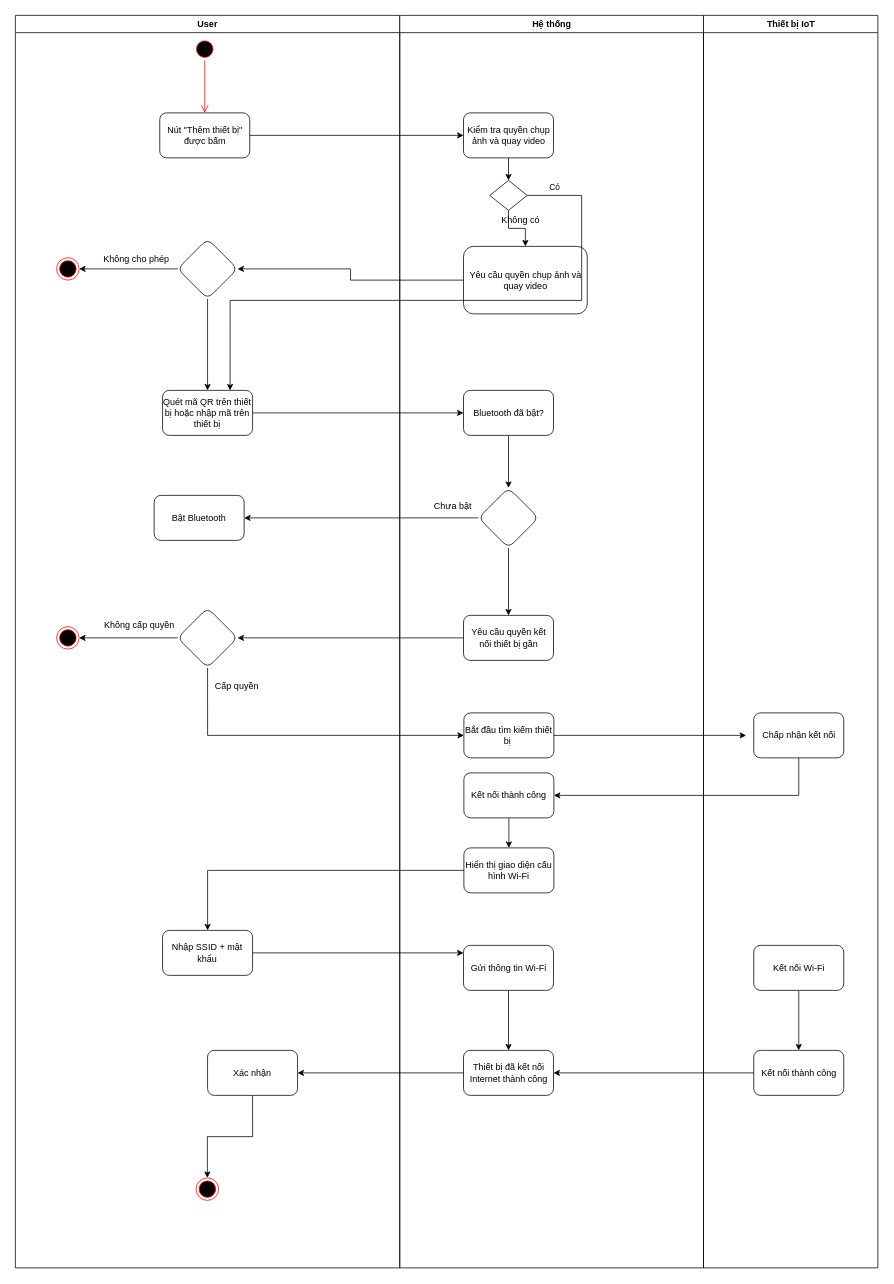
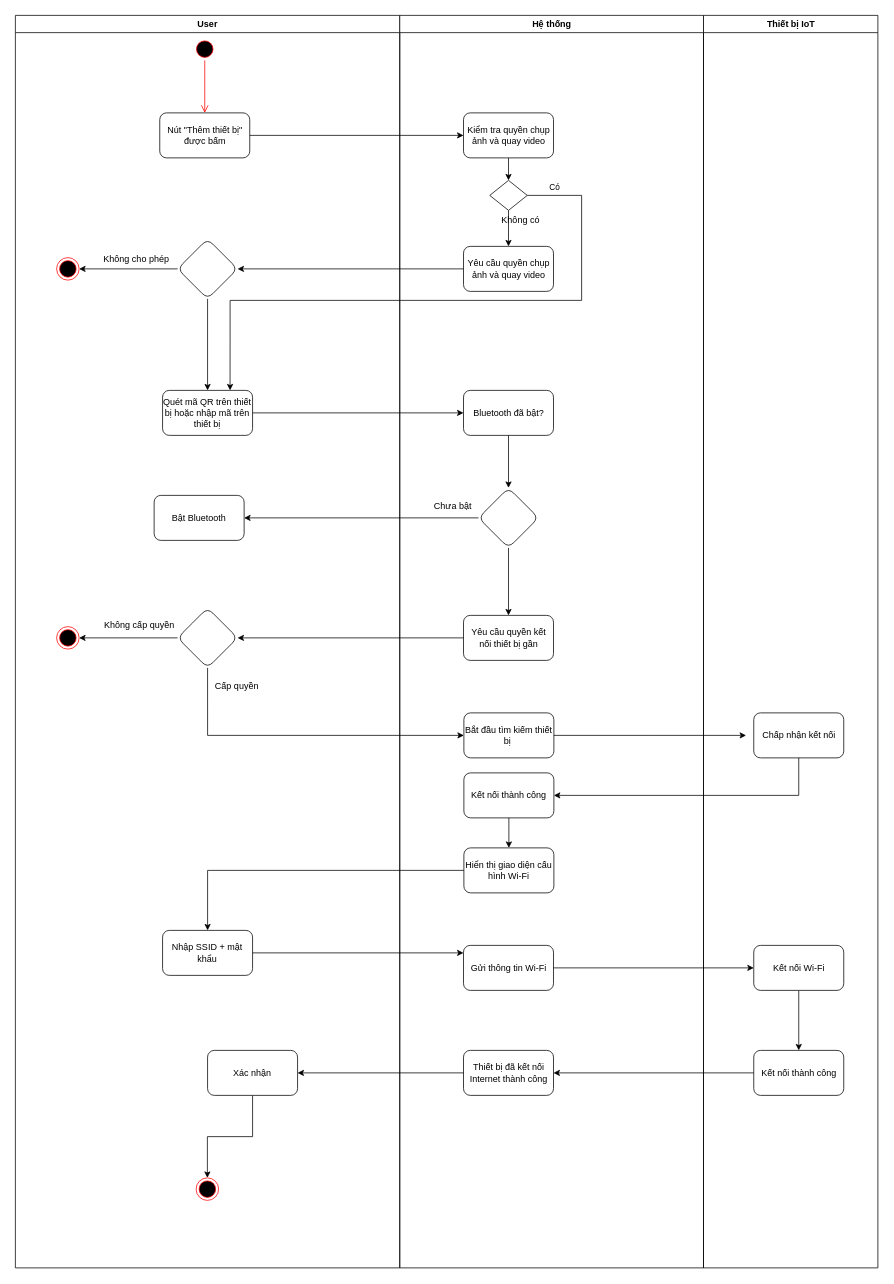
node "Yêu cầu quyền chụp ảnh và quay video": size 124x68 -> 90x45
edge "Gửi thông tin Wi-Fi" -> "Thiết bị đã kết nối Internet thành công": now "Gửi thông tin Wi-Fi" -> "Kết nối Wi-Fi"
